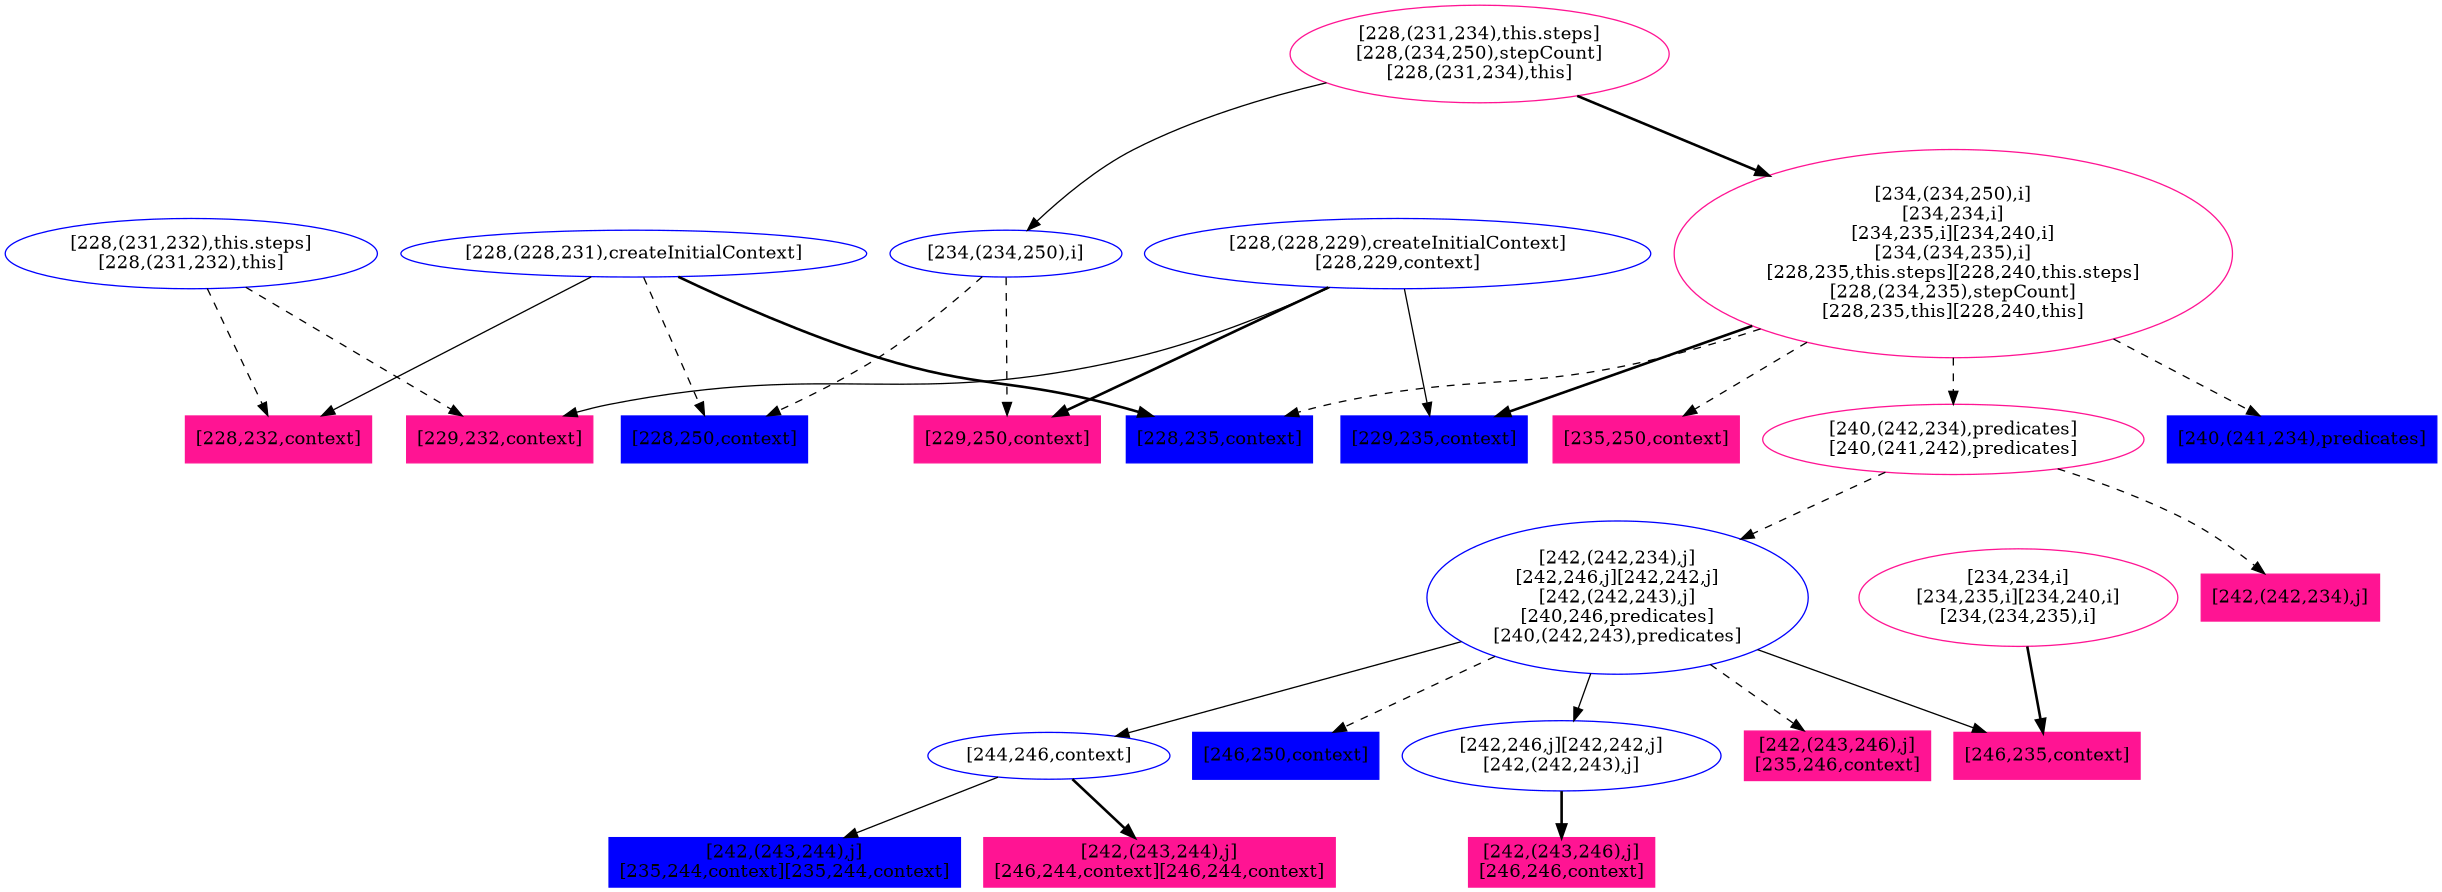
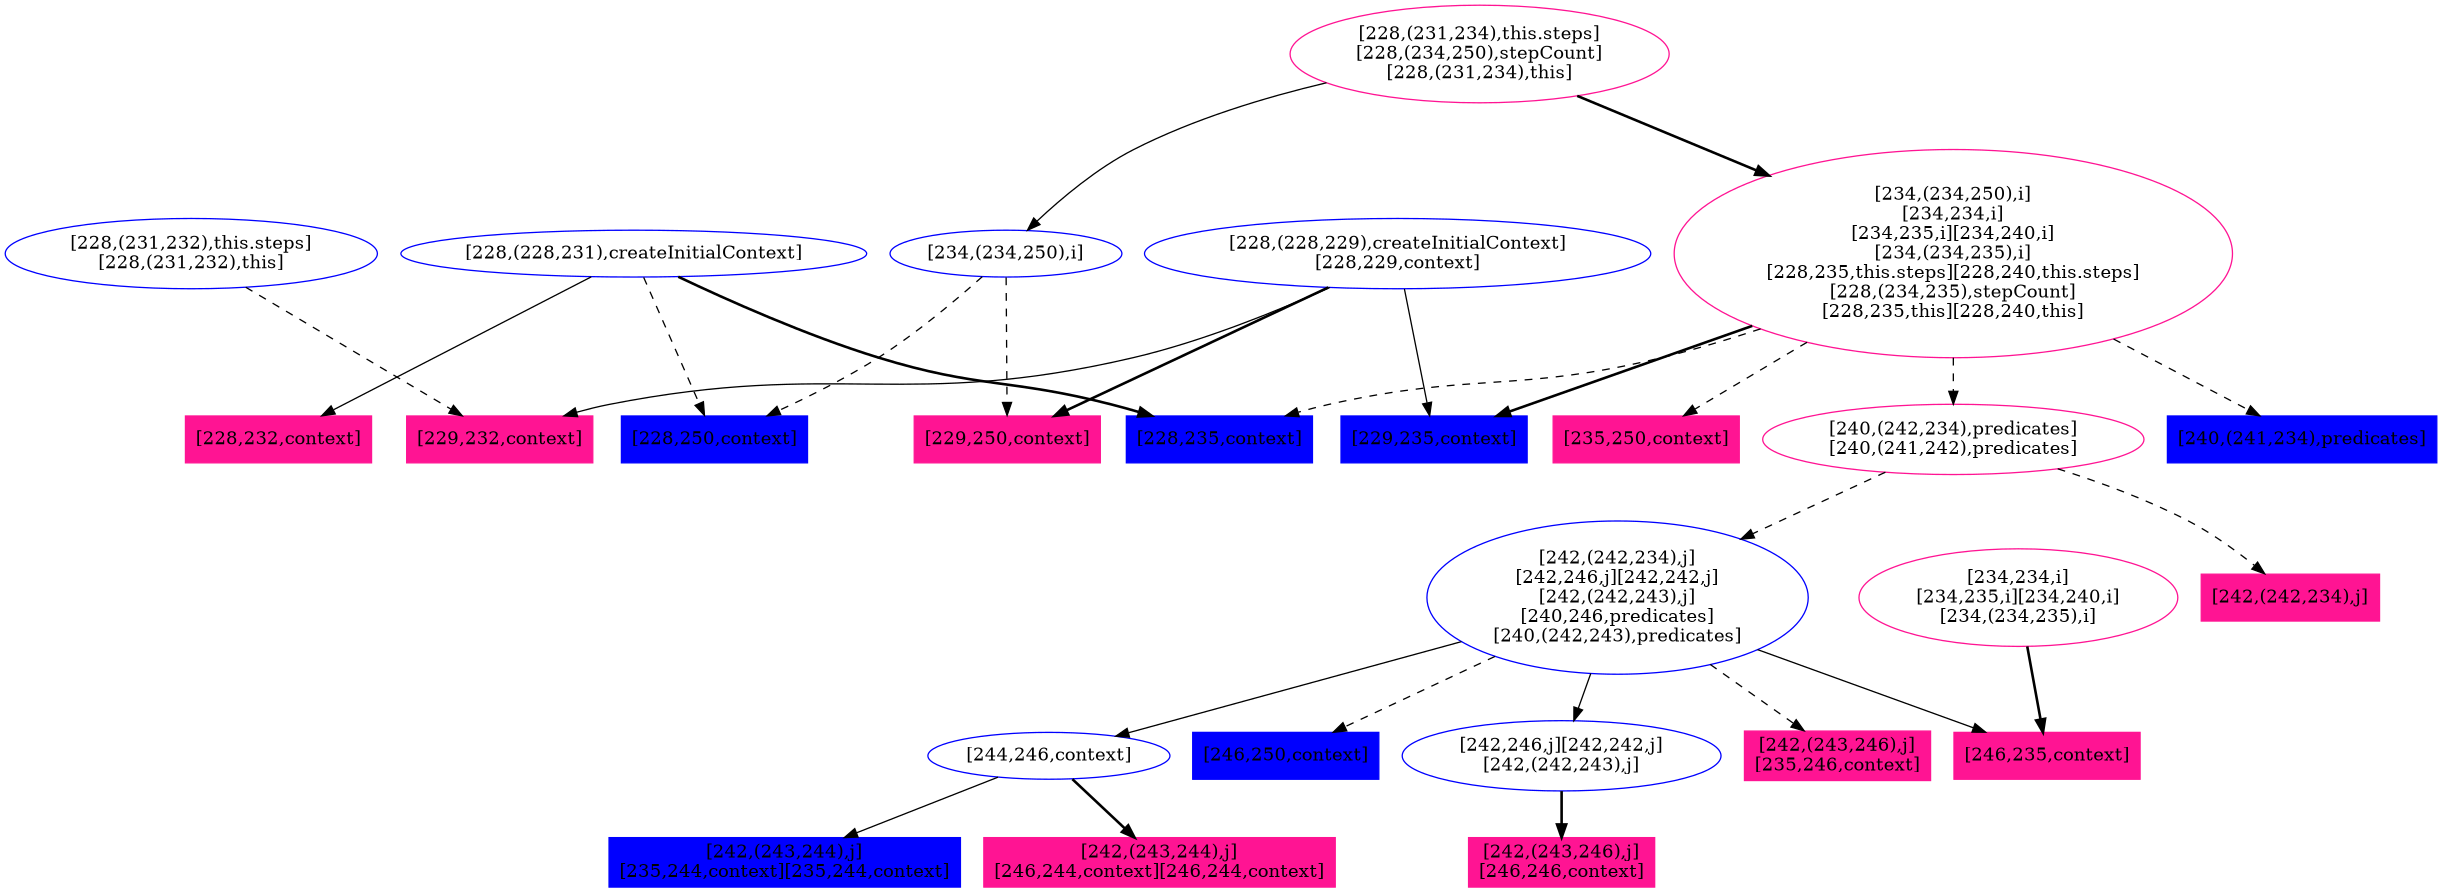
edge "[228,(231,232),this.steps] [228,(231,232),this]" -> "[228,232,context]": removed
